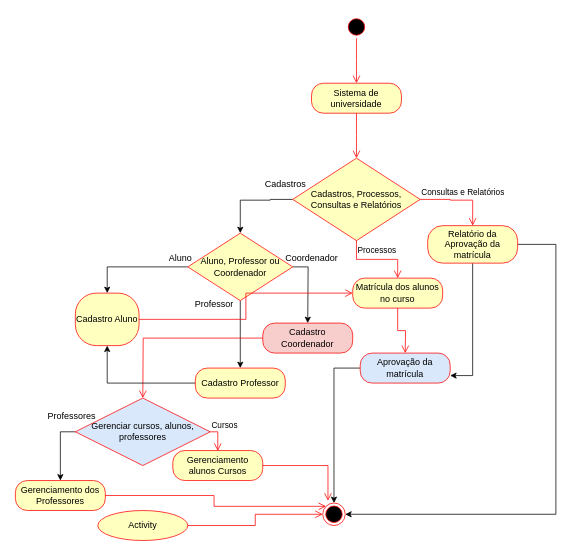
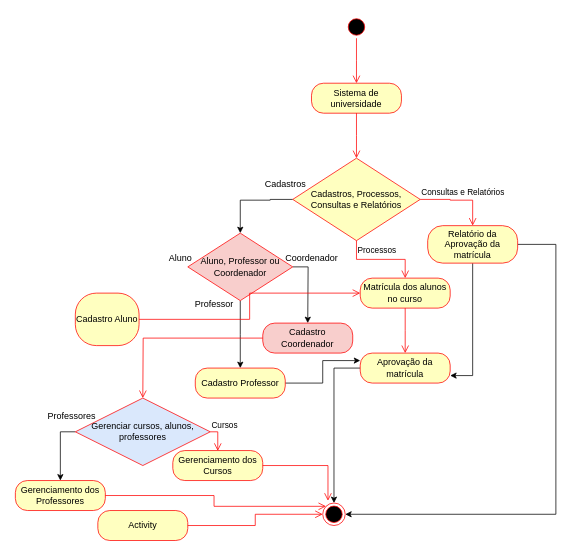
node "Aluno, Professor ou Coordenador": fillcolor #ffffc0 -> #f8cecc
edge "Aluno, Professor ou Coordenador" -> "Cadastro Aluno": removed
node "Matrícula dos alunos no curso": moved (398, 293) -> (405, 293)
edge "Cadastro Professor" -> "Cadastro Aluno": now "Cadastro Professor" -> "Aprovação da matrícula"
node "Aprovação da matrícula": fillcolor #dae8fc -> #ffffc0
node "Gerenciamento alunos Cursos": label "Gerenciamento alunos Cursos" -> "Gerenciamento dos Cursos"
node "Activity": shape ellipse -> rounded rectangle
